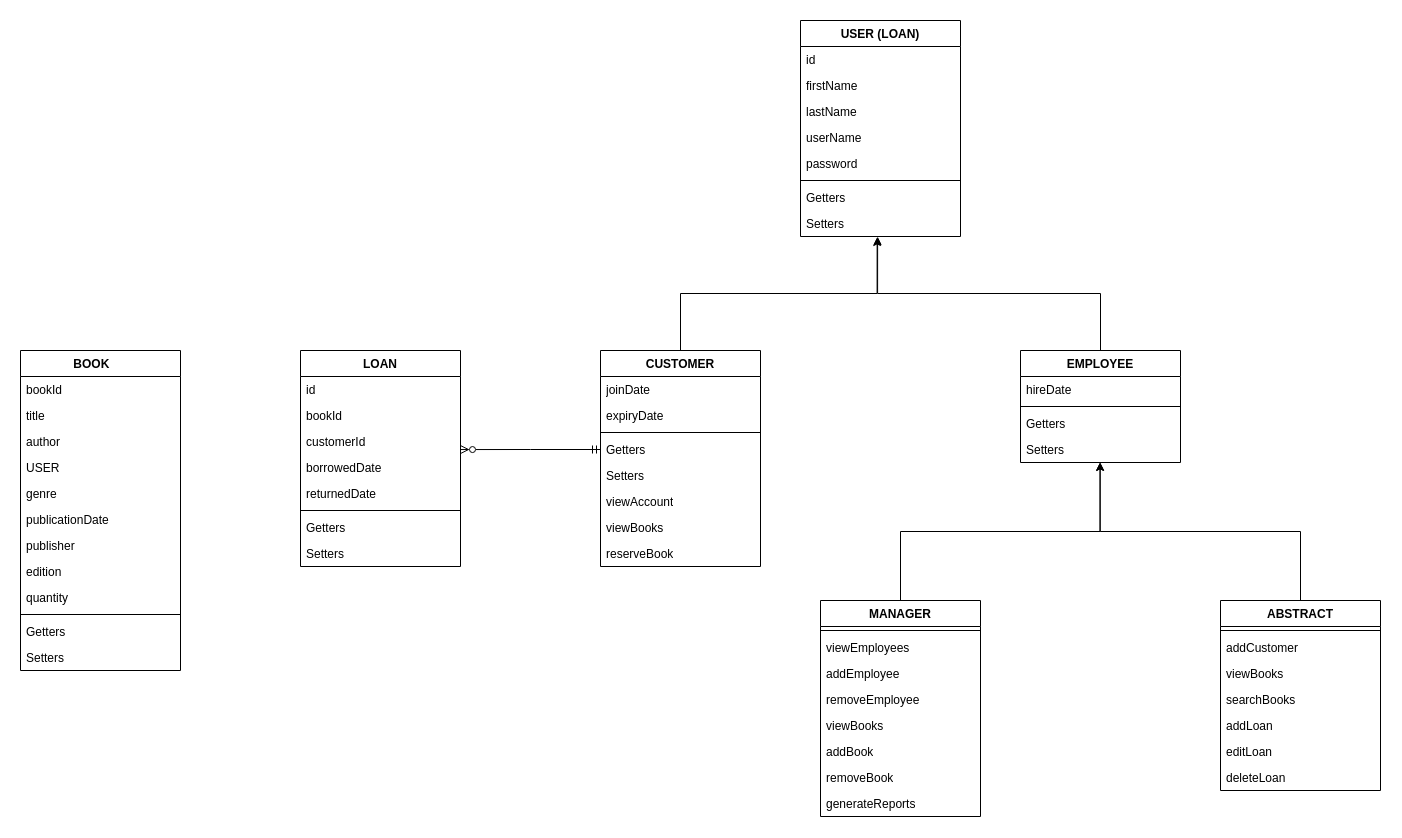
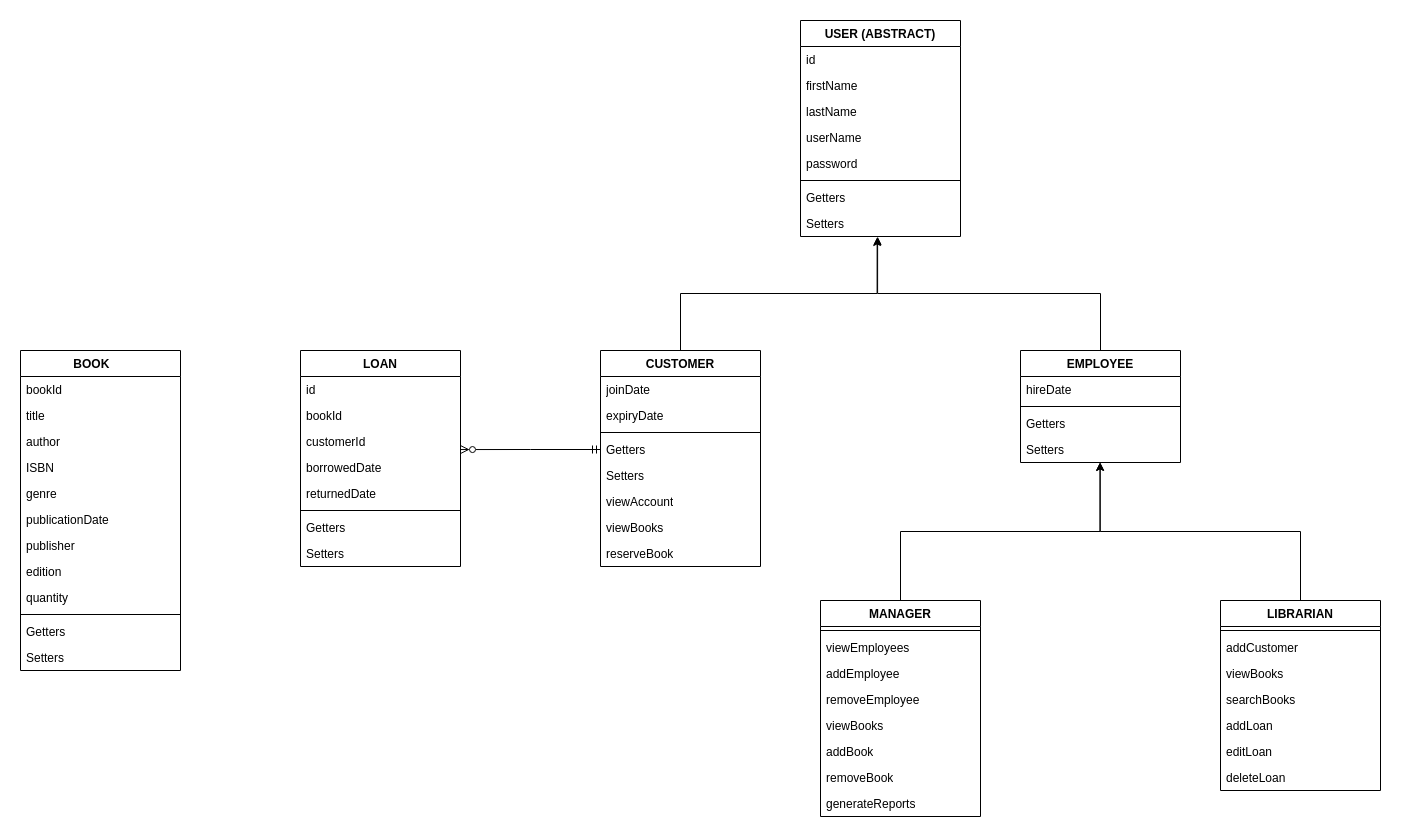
node "USER (LOAN)": label "USER (LOAN)" -> "USER (ABSTRACT)"
node "USER": label "USER" -> "ISBN"
node "ABSTRACT": label "ABSTRACT" -> "LIBRARIAN"
